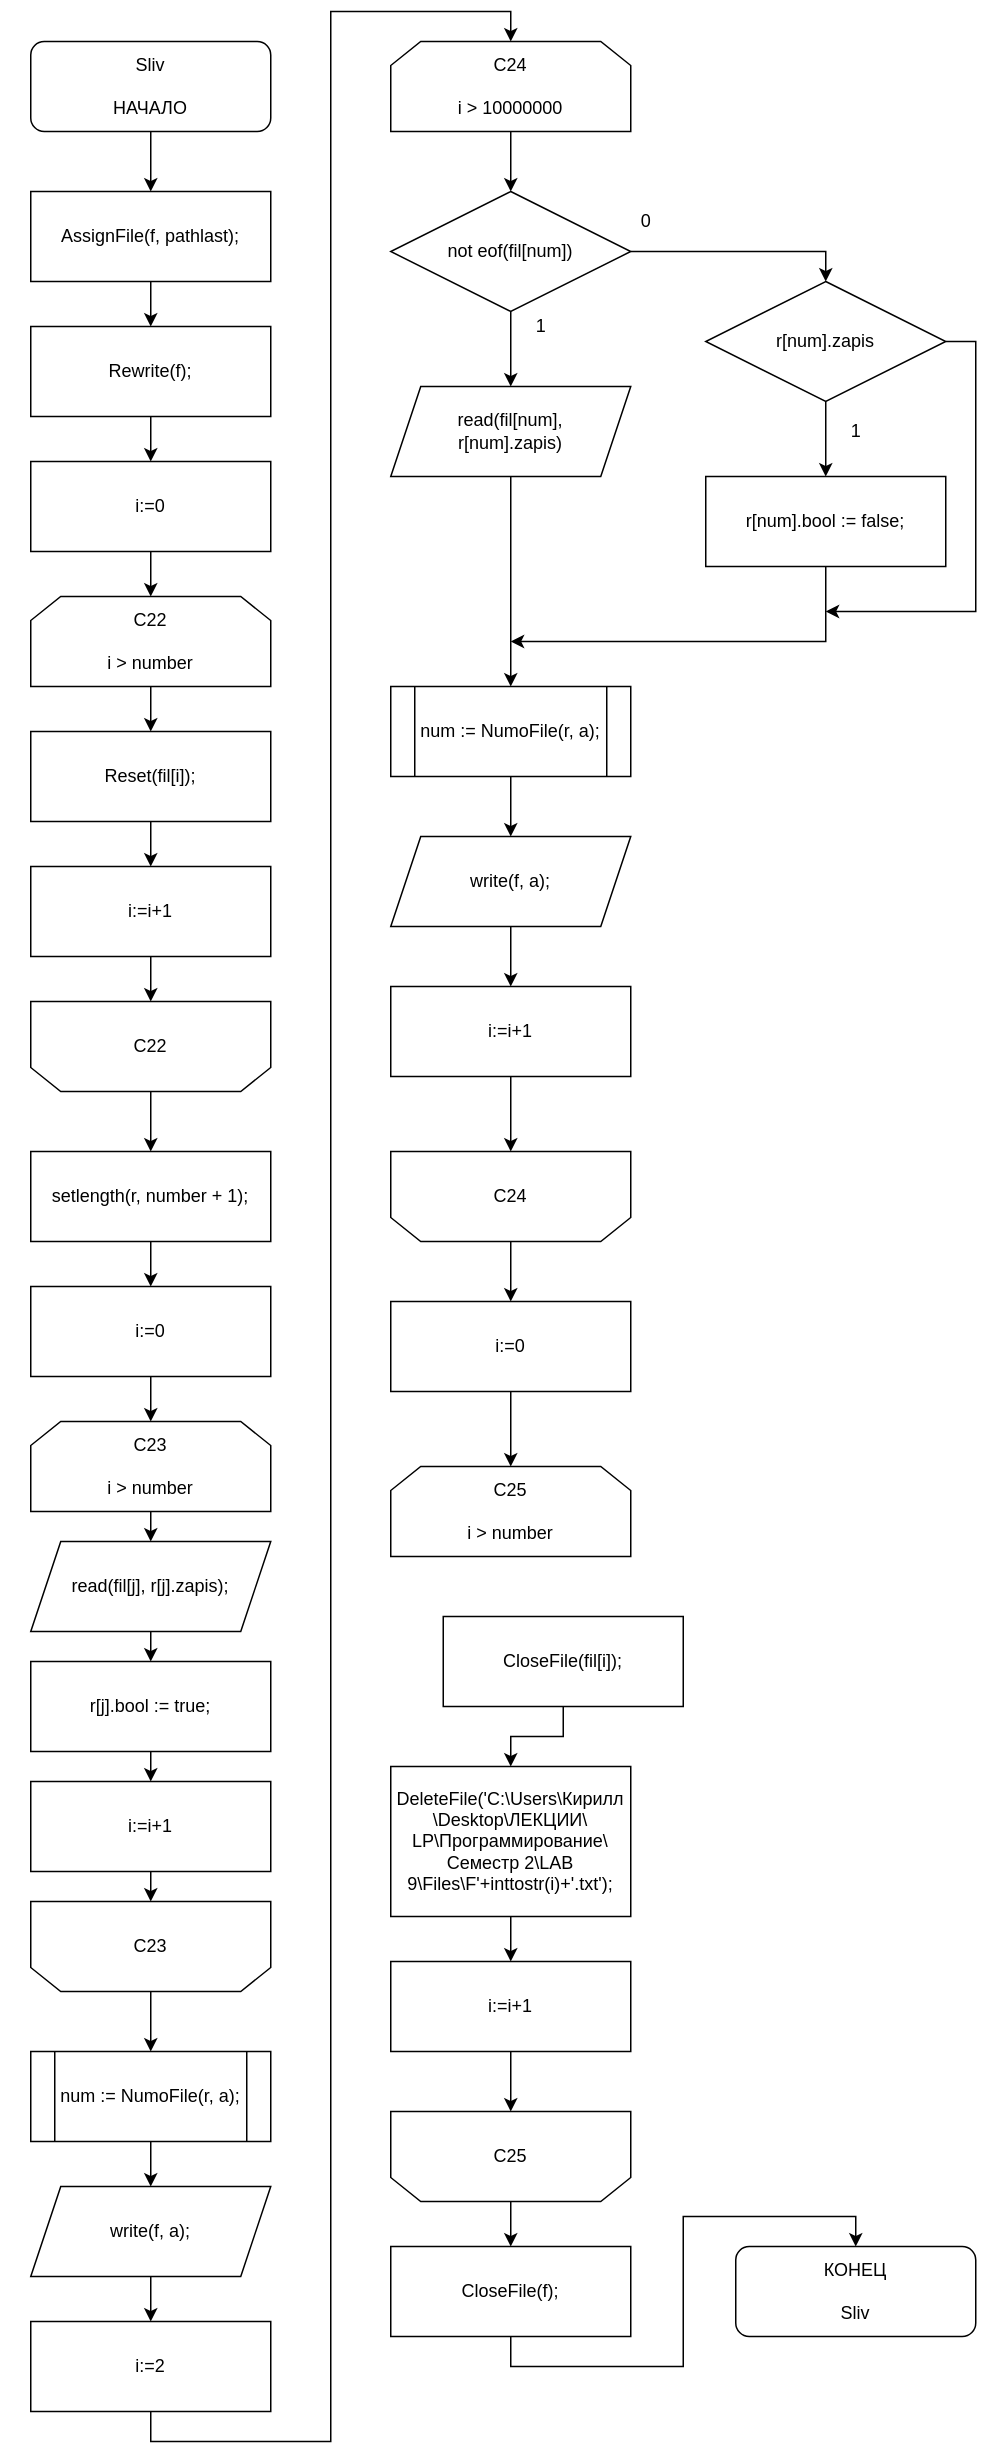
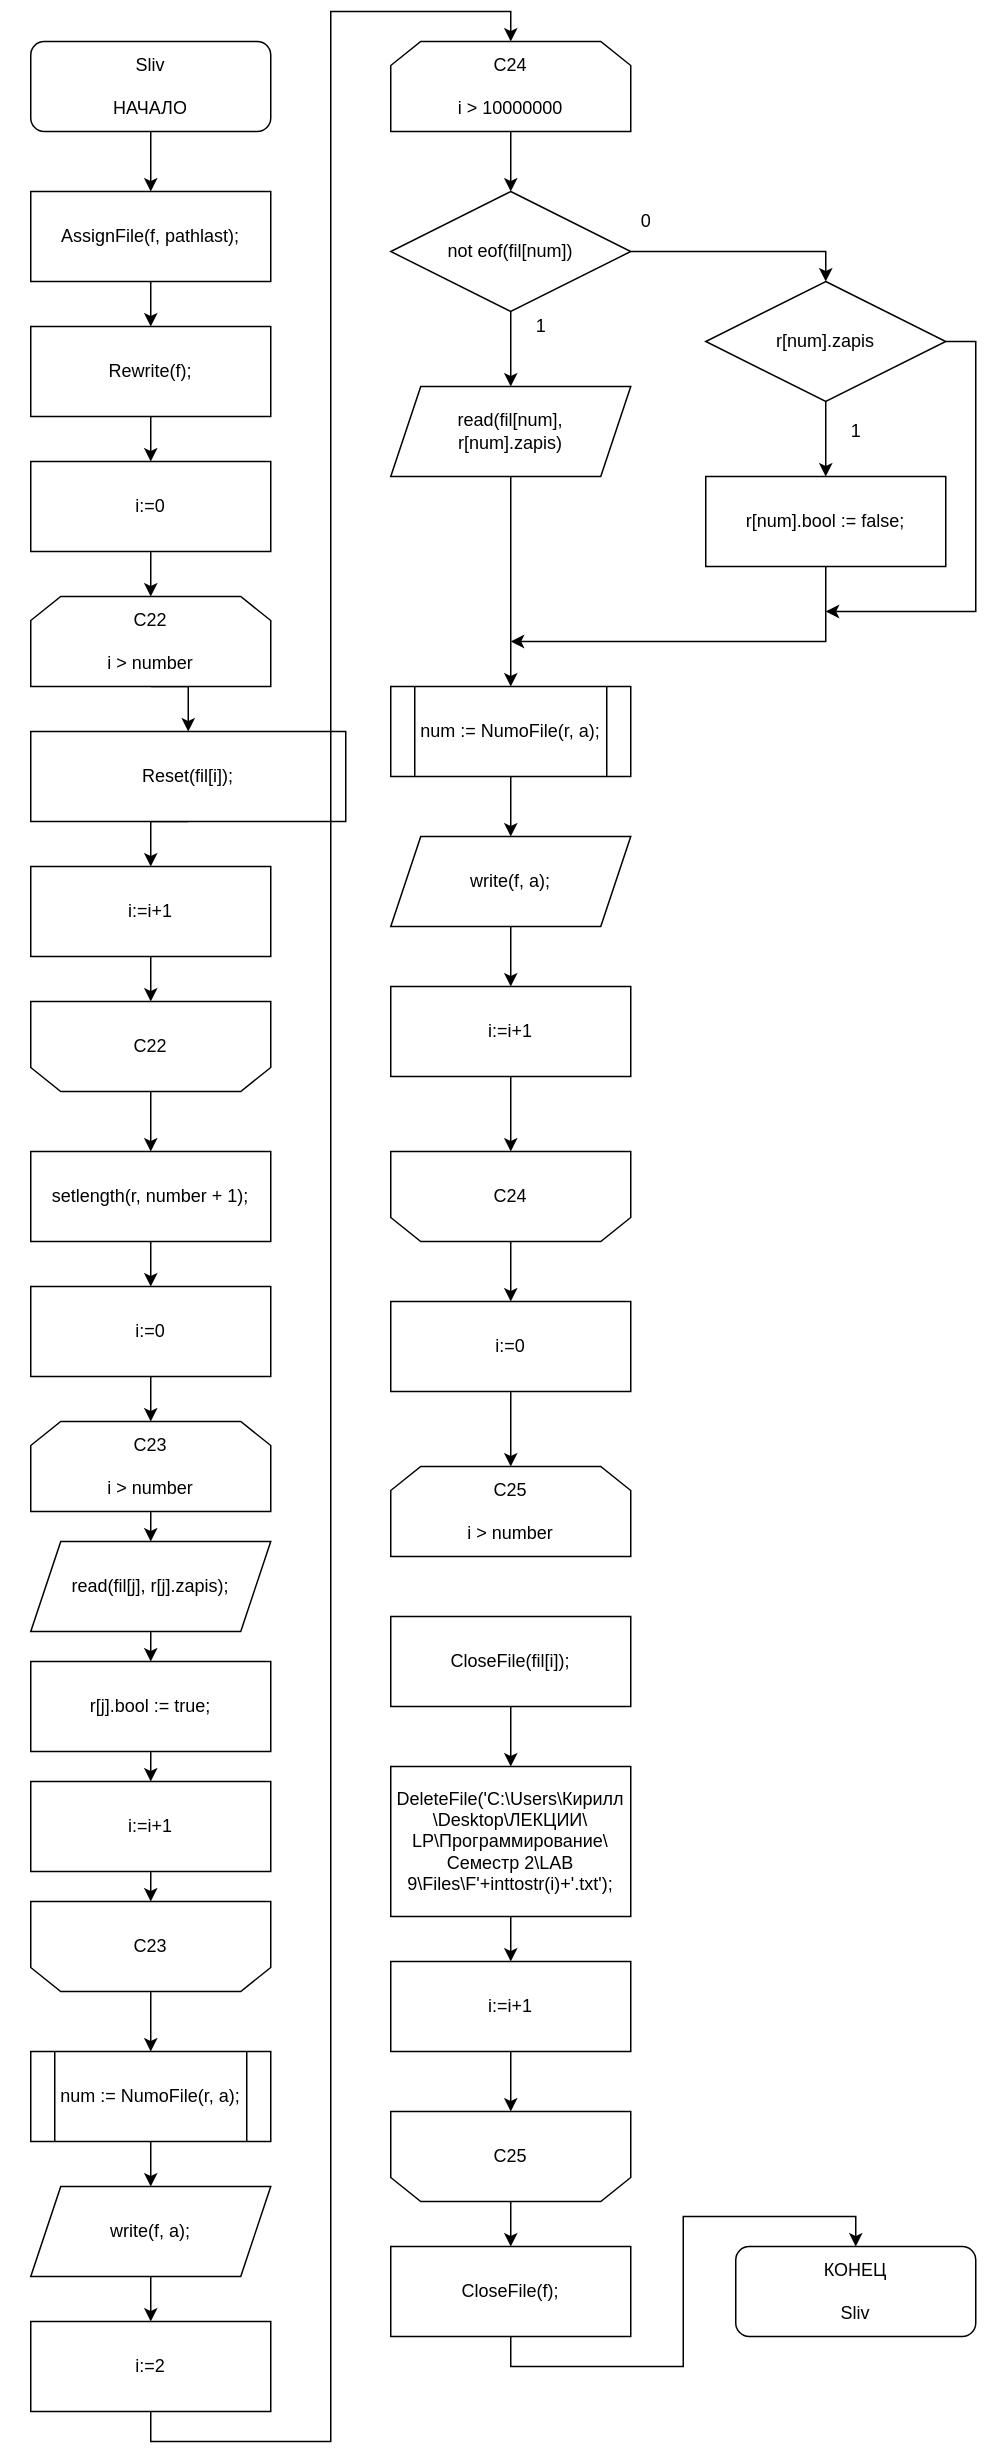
node "Reset(fil[i]);": size 240x90 -> 315x90
node "CloseFile(fil[i]);": moved (563, 1661) -> (511, 1661)
